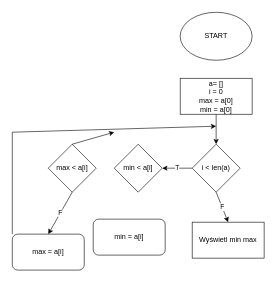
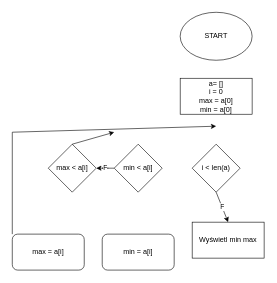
edge "a= [] i = 0 max = a[0] min = a[0]" -> "i < len(a)": removed
edge "min < a[i]" -> "max < a[i]": added, label "F"
edge "i < len(a)" -> "min < a[i]": removed, label "T"
edge "max < a[i]" -> "max = a[i]": removed, label "F"
node "min = a[i]": moved (129, 237) -> (138, 252)
